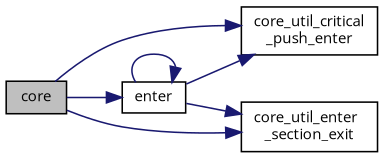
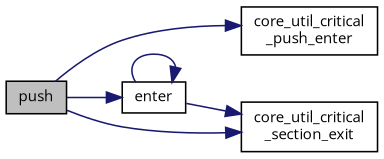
edge "enter" -> "core_util_critical _push_enter": removed
node "core": label "core" -> "push"
node "core_util_enter _section_exit": label "core_util_enter _section_exit" -> "core_util_critical _section_exit"
